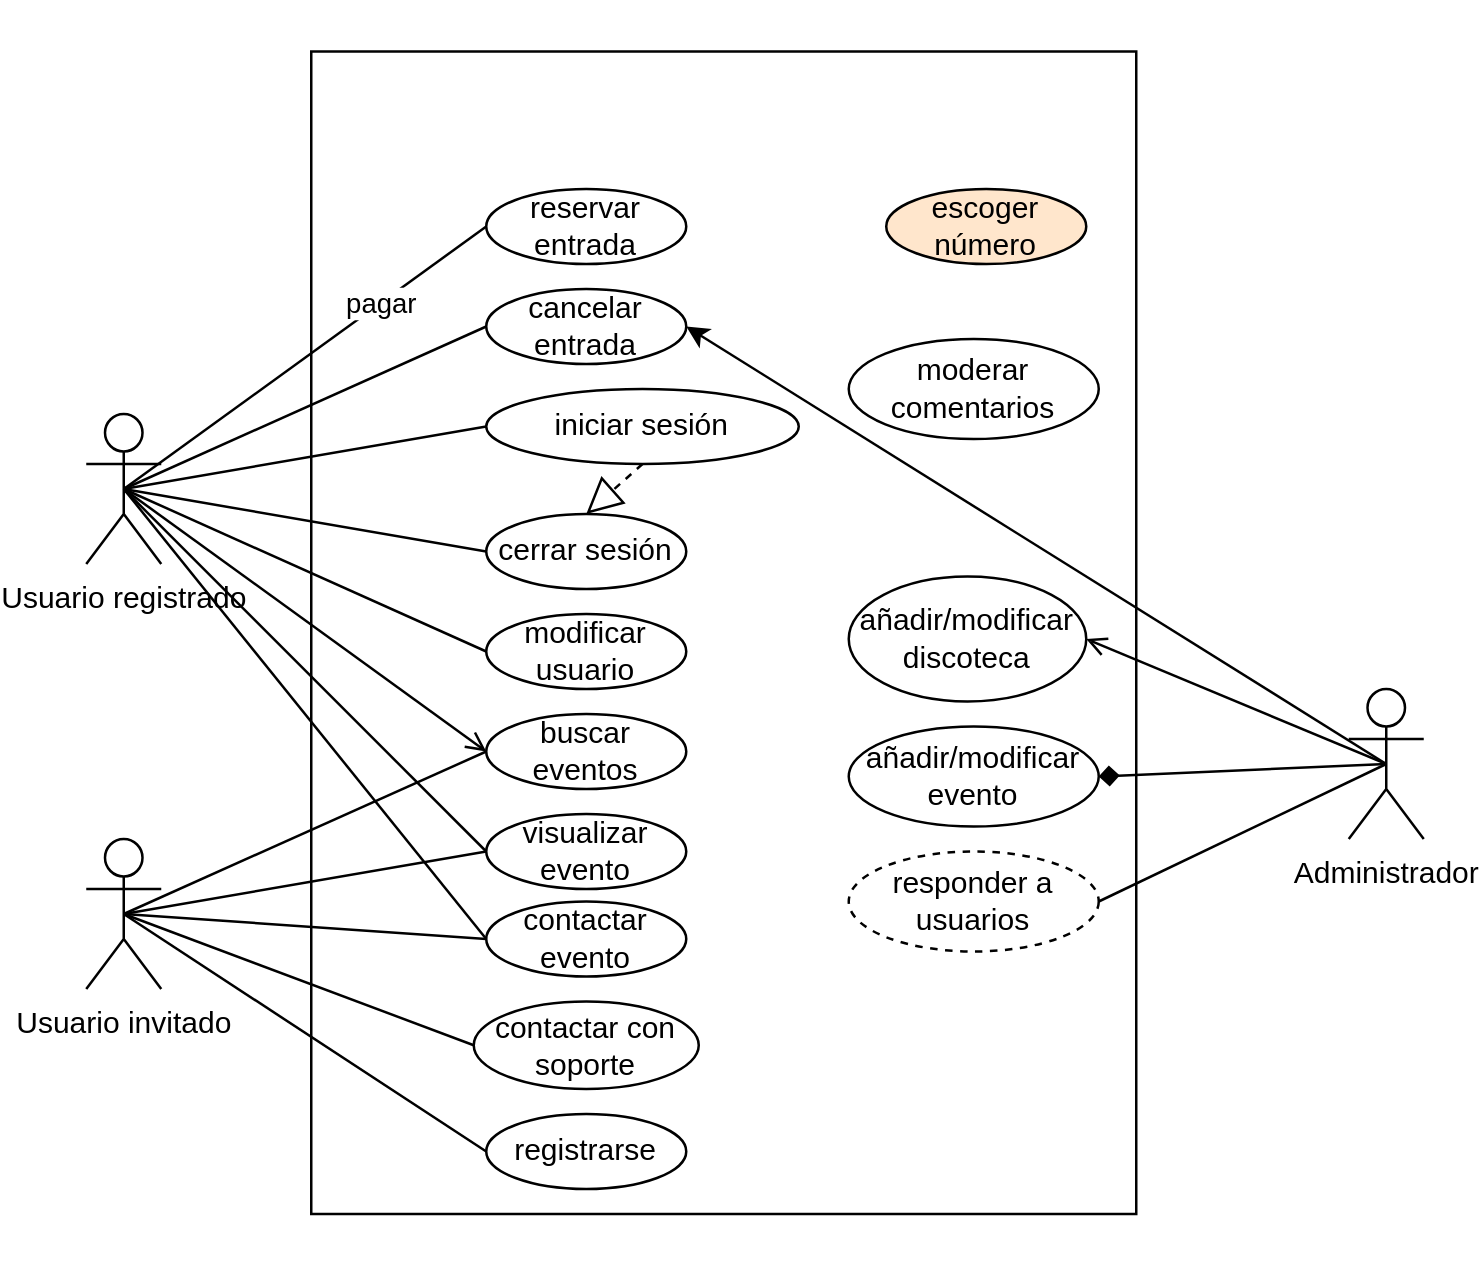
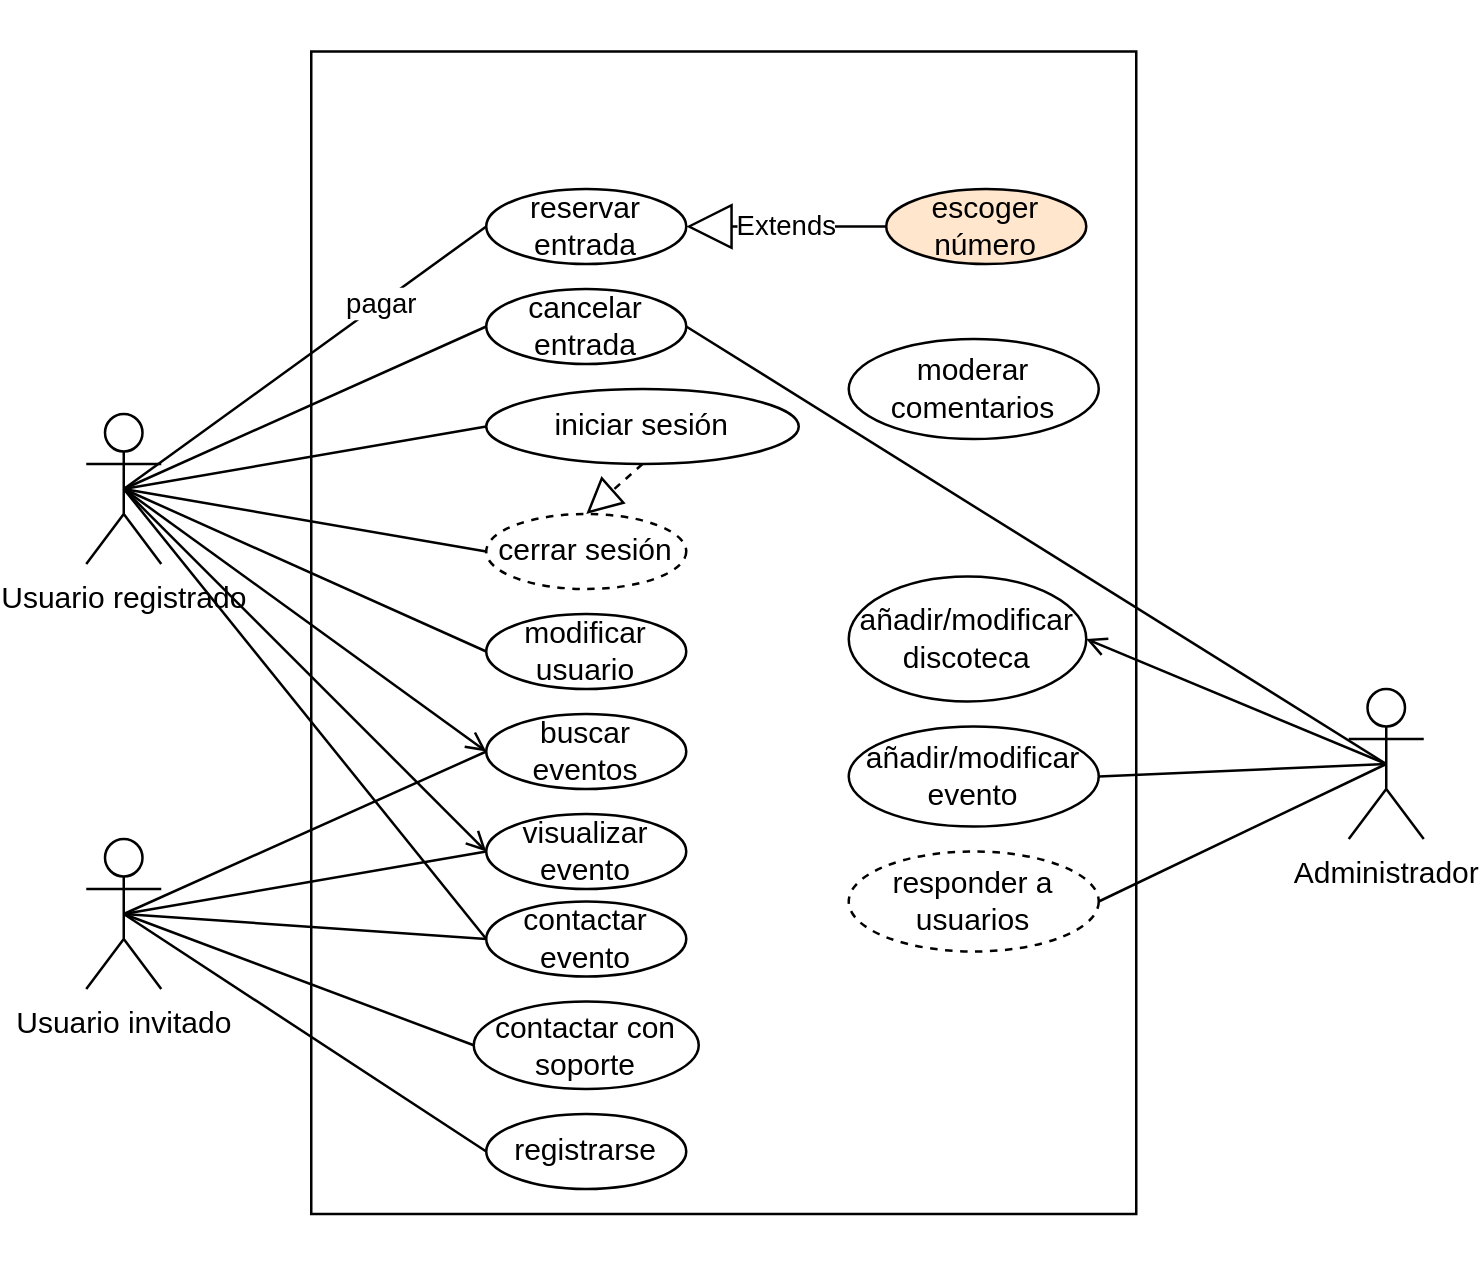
edge "escoger número" -> "reservar entrada": added, label "Extends"
edge "Administrador" -> "cancelar entrada": arrowhead classic -> none
node "cerrar sesión": style solid -> dashed
edge "Administrador" -> "añadir/modificar evento": arrowhead diamond -> none
edge "Usuario registrado" -- "visualizar evento": arrowhead none -> open
